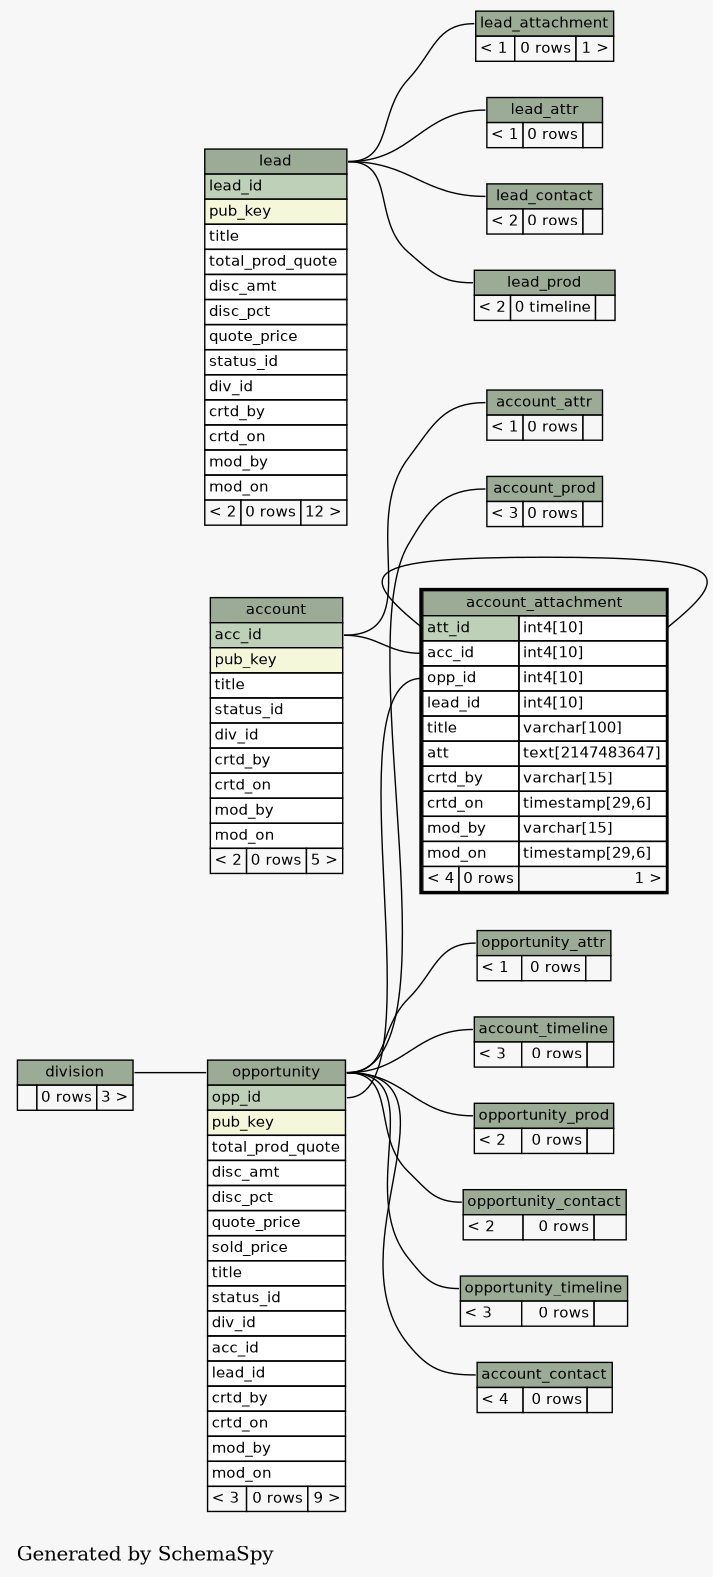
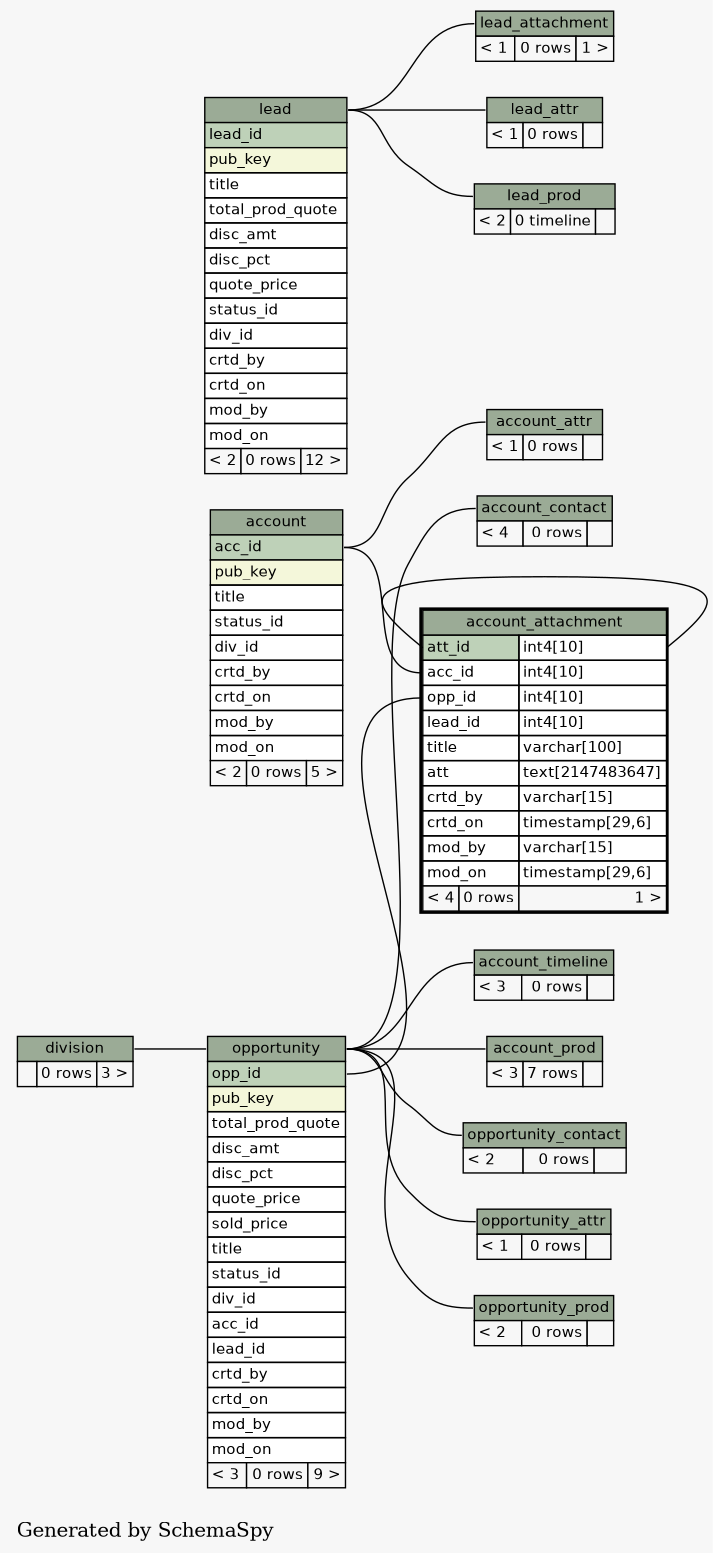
node "lead_contact": removed
node "account_prod": text "0 rows" -> "7 rows"
node "opportunity_timeline": removed
